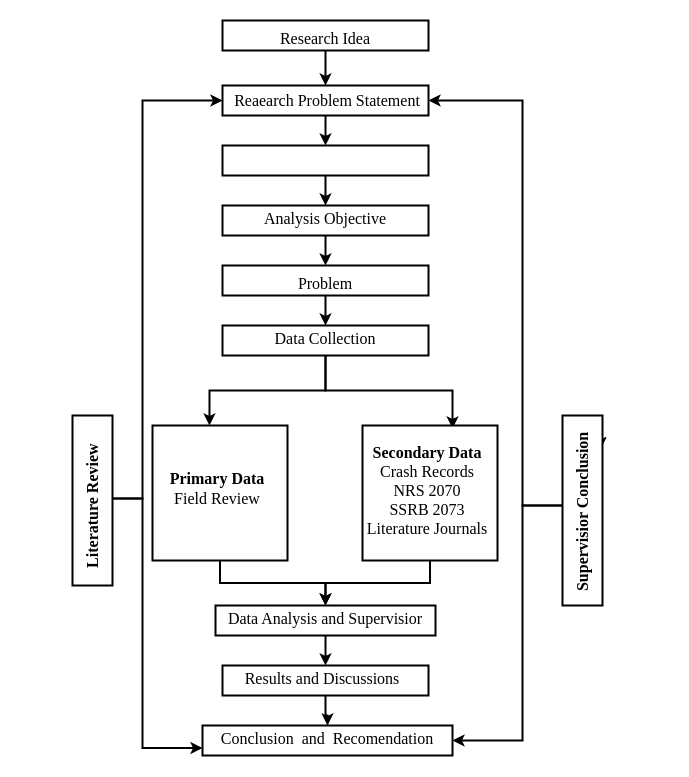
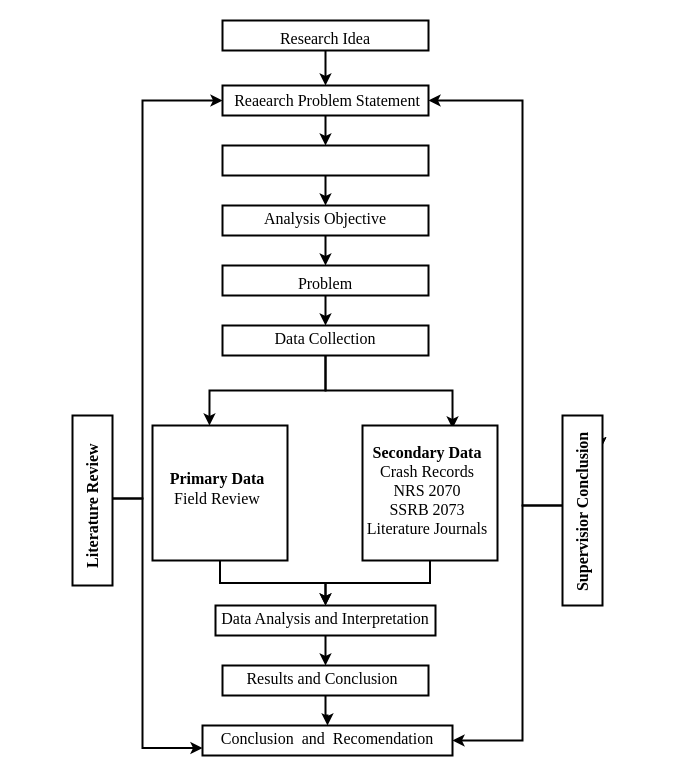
node "Data Analysis and Supervisior": label "Data Analysis and Supervisior" -> "Data Analysis and Interpretation"
node "Results and Discussions": label "Results and Discussions" -> "Results and Conclusion"
